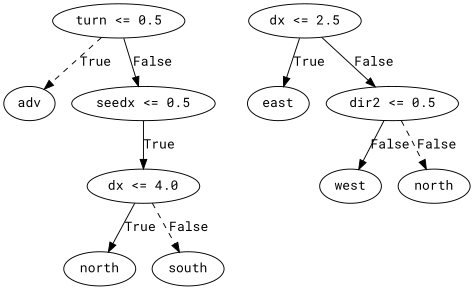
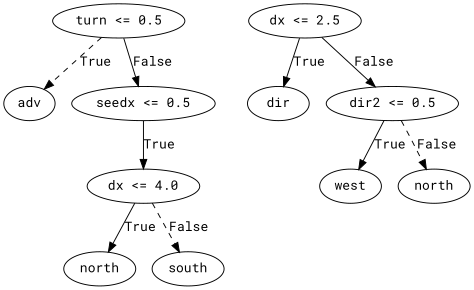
node "east": label "east" -> "dir"
edge "dir2 <= 0.5" -> "west": label "False" -> "True"
